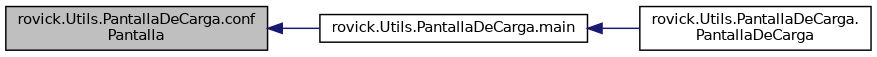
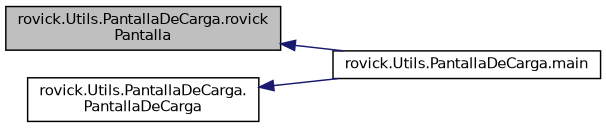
node "rovick.Utils.PantallaDeCarga.conf Pantalla": label "rovick.Utils.PantallaDeCarga.conf Pantalla" -> "rovick.Utils.PantallaDeCarga.rovick Pantalla"
edge "rovick.Utils.PantallaDeCarga. PantallaDeCarga" -> "rovick.Utils.PantallaDeCarga.main": reversed
